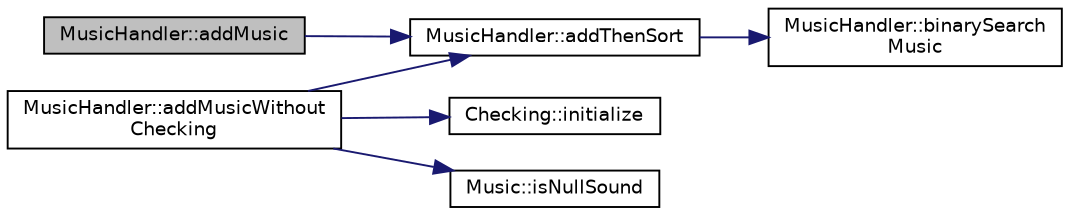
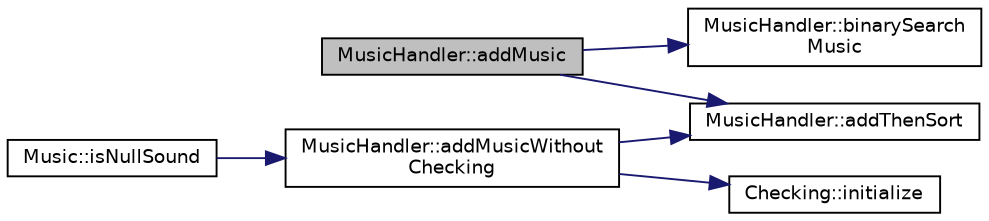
edge "MusicHandler::addThenSort" -> "MusicHandler::binarySearch Music": now "MusicHandler::addMusic" -> "MusicHandler::binarySearch Music"
edge "MusicHandler::addMusicWithout Checking" -> "Music::isNullSound": reversed
